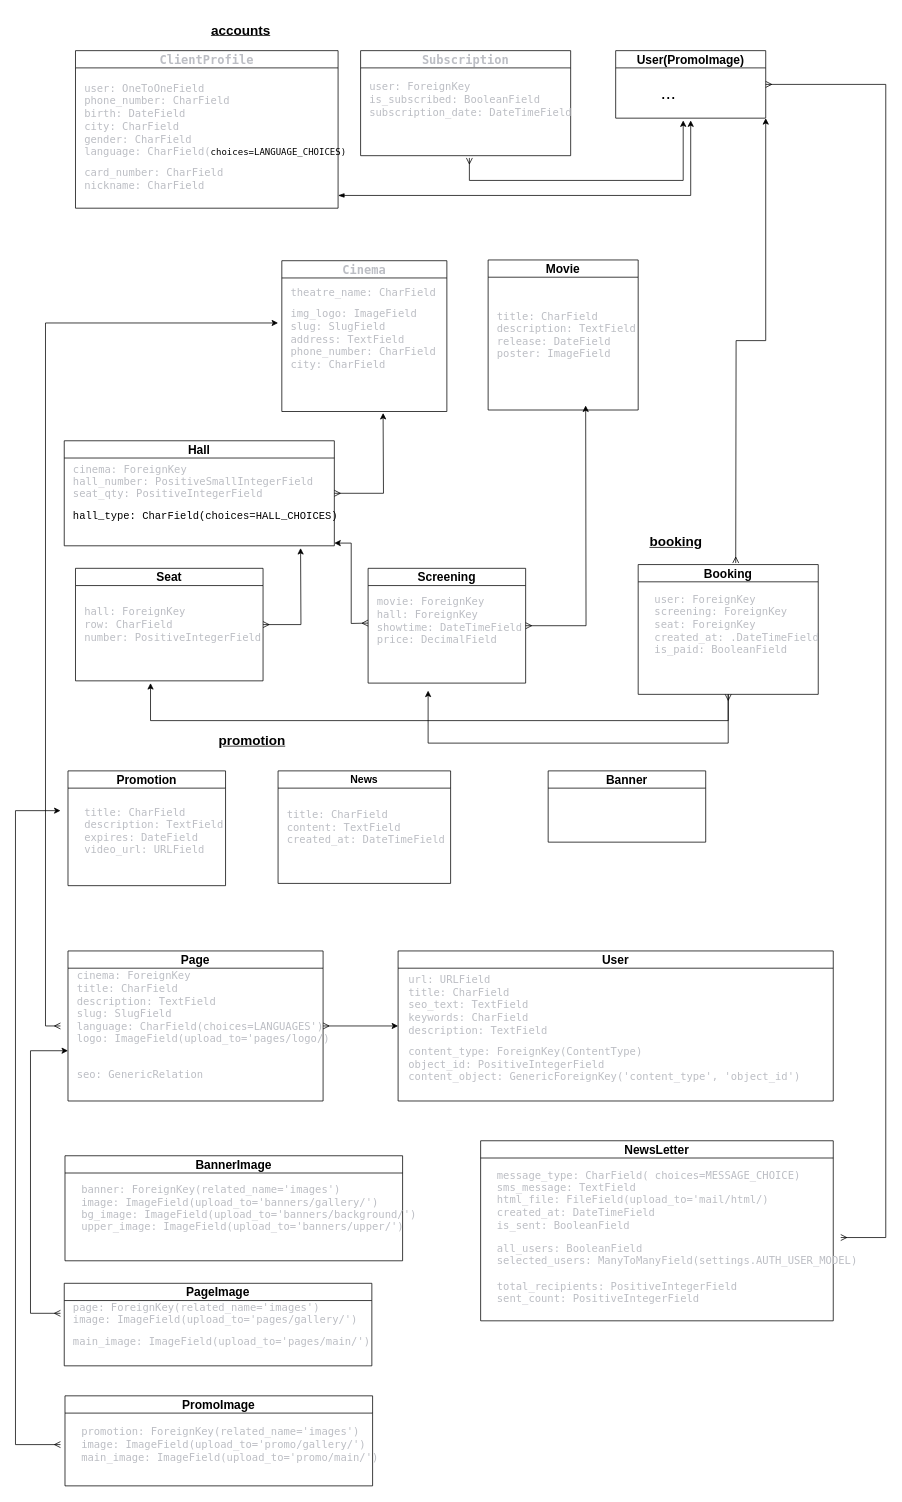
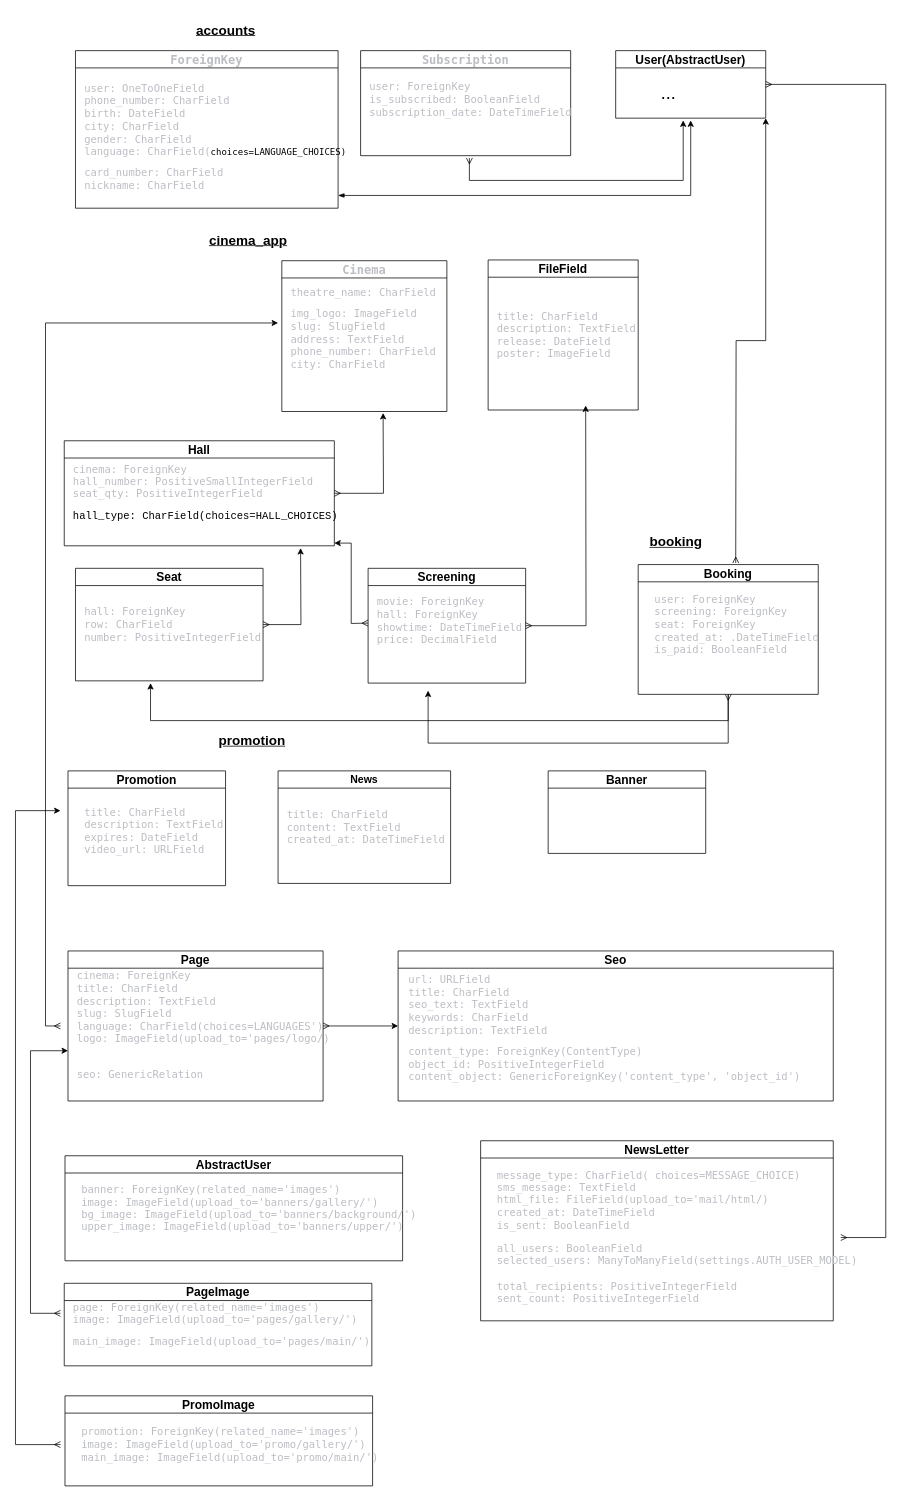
node "accounts": moved (240, 30) -> (225, 30)
node "ClientProfile": label "ClientProfile" -> "ForeignKey"
node "User(PromoImage)": label "User(PromoImage)" -> "User(AbstractUser)"
node "cinema_app": added
node "Movie": label "Movie" -> "FileField"
node "Banner": size 158x71 -> 158x83
node "User": label "User" -> "Seo"
node "BannerImage": label "BannerImage" -> "AbstractUser"
